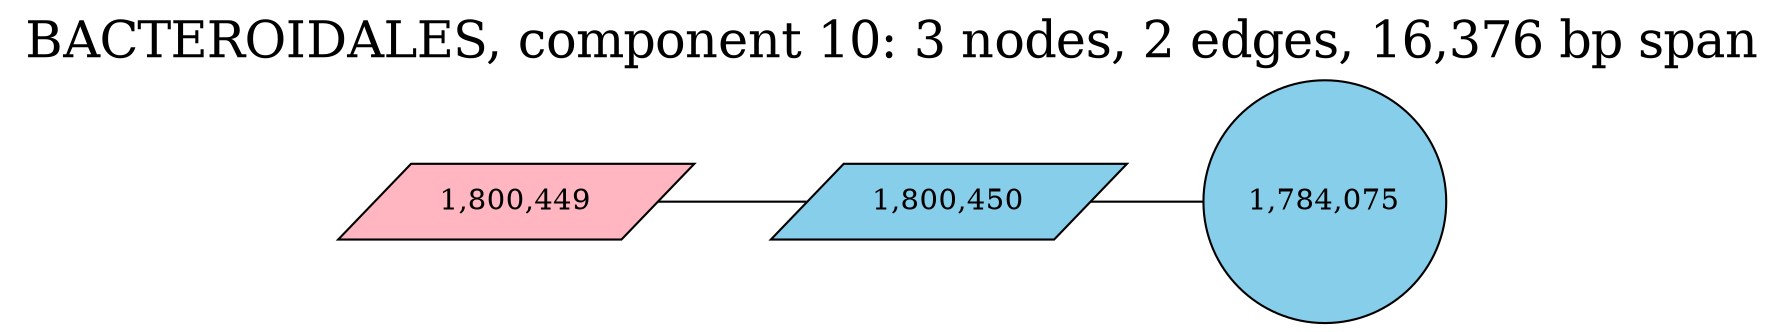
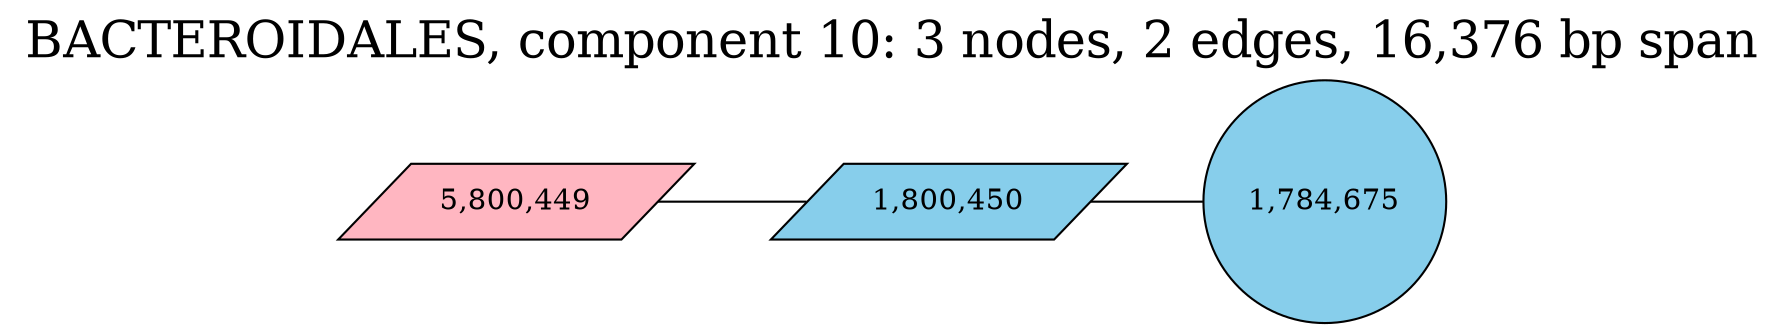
node "1,800,449": label "1,800,449" -> "5,800,449"
node "1,784,075": label "1,784,075" -> "1,784,675"
